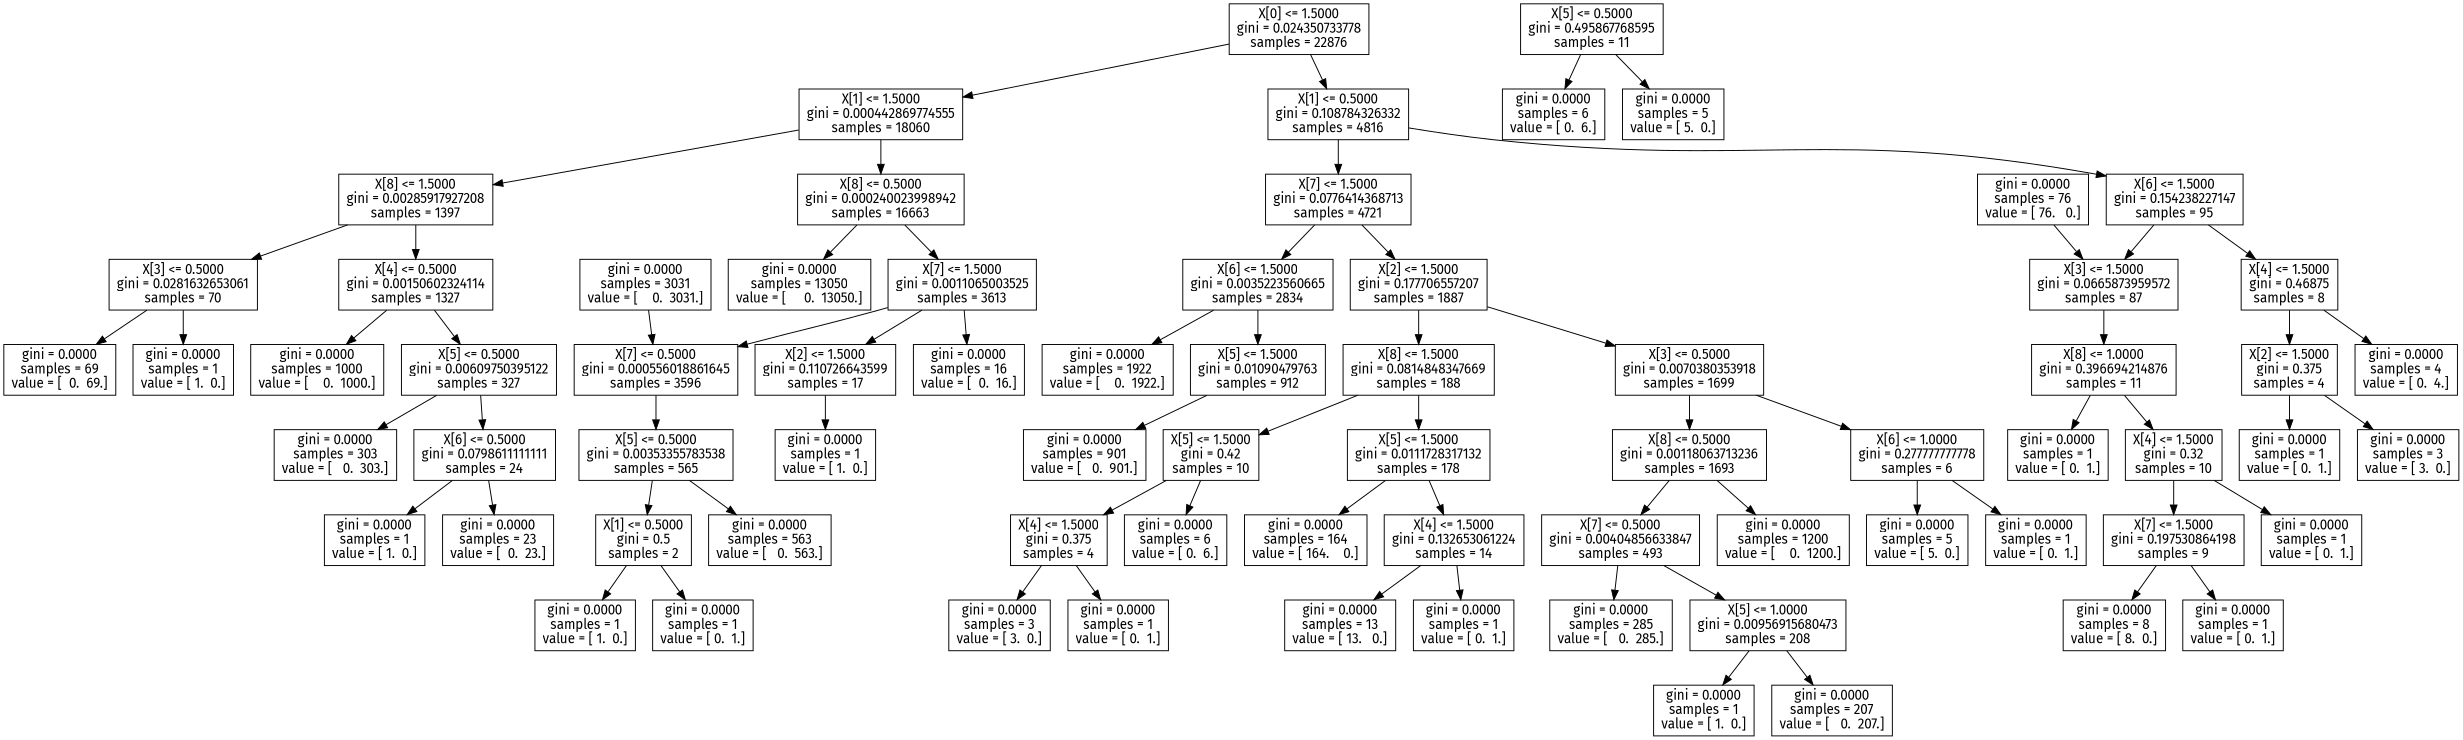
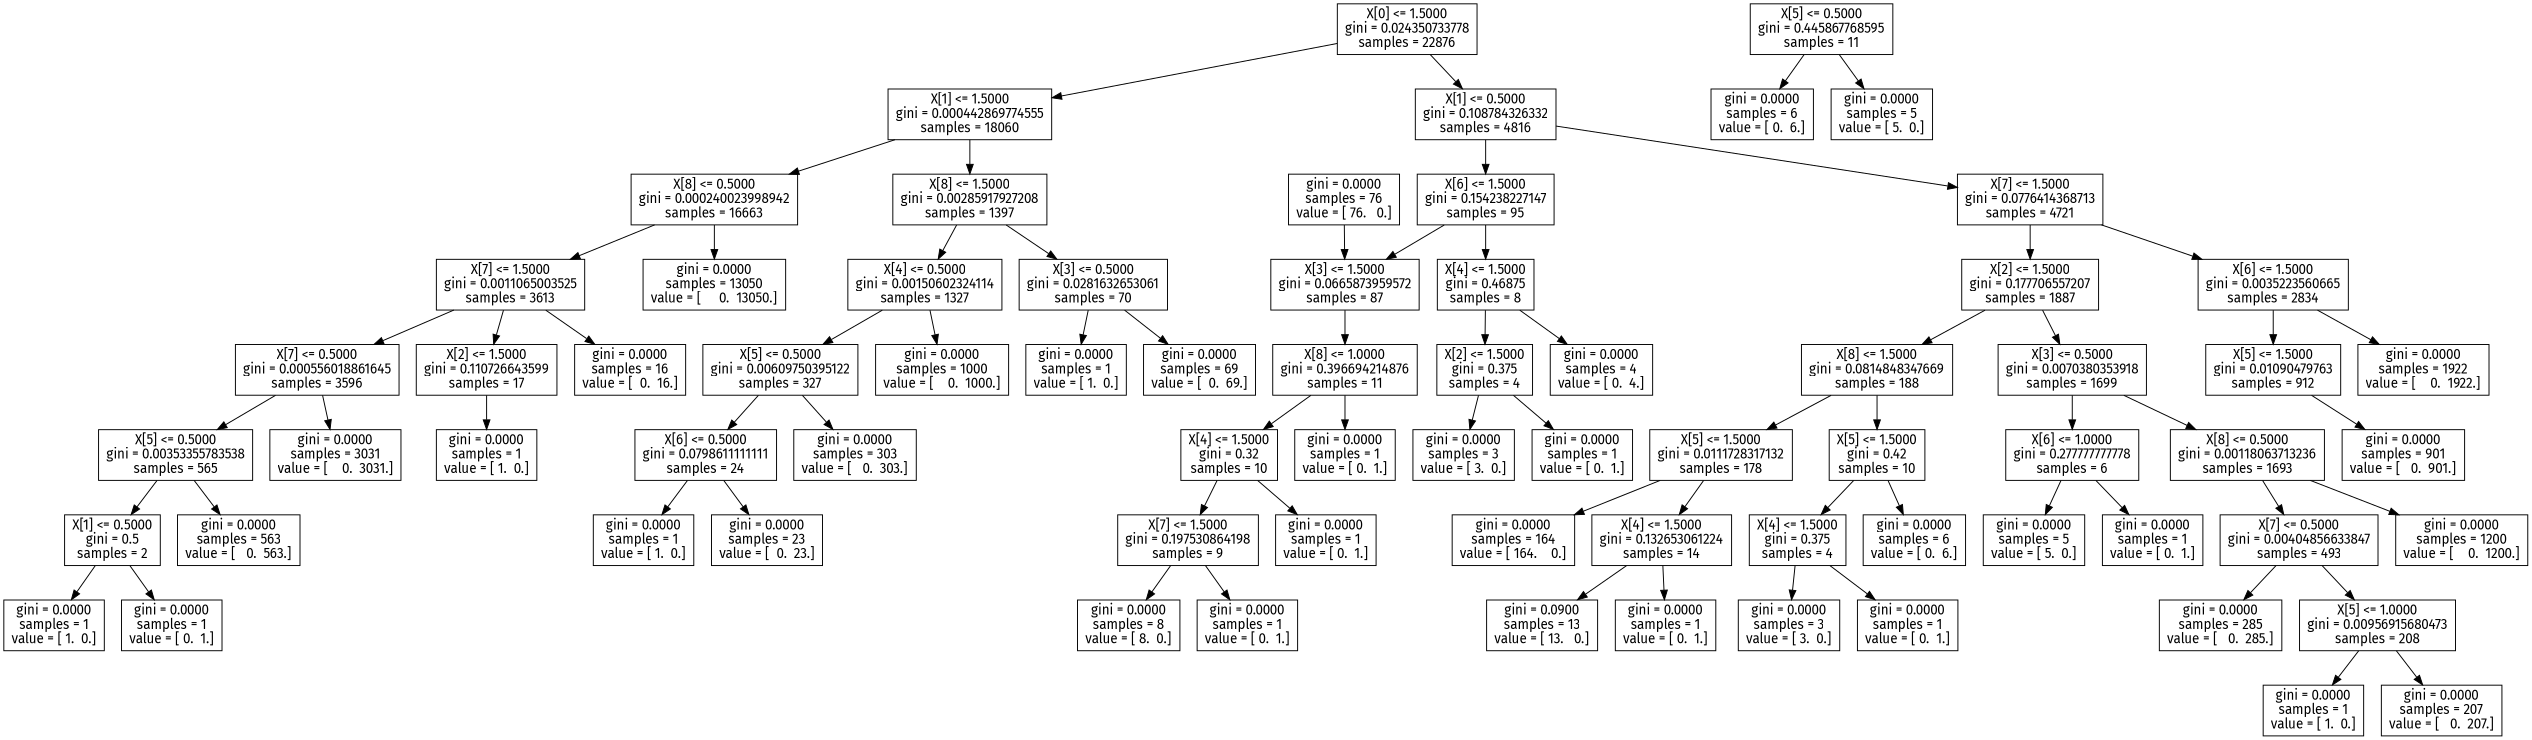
node "X[5] <= 0.5000 gini = 0.495867768595 samples = 11": label "X[5] <= 0.5000 gini = 0.495867768595 samples = 11" -> "X[5] <= 0.5000 gini = 0.445867768595 samples = 11"
edge "gini = 0.0000 samples = 3031 value = [    0.  3031.]" -> "X[7] <= 0.5000 gini = 0.000556018861645 samples = 3596": reversed
node "gini = 0.0000 samples = 13 value = [ 13.   0.]": label "gini = 0.0000 samples = 13 value = [ 13.   0.]" -> "gini = 0.0900 samples = 13 value = [ 13.   0.]"
